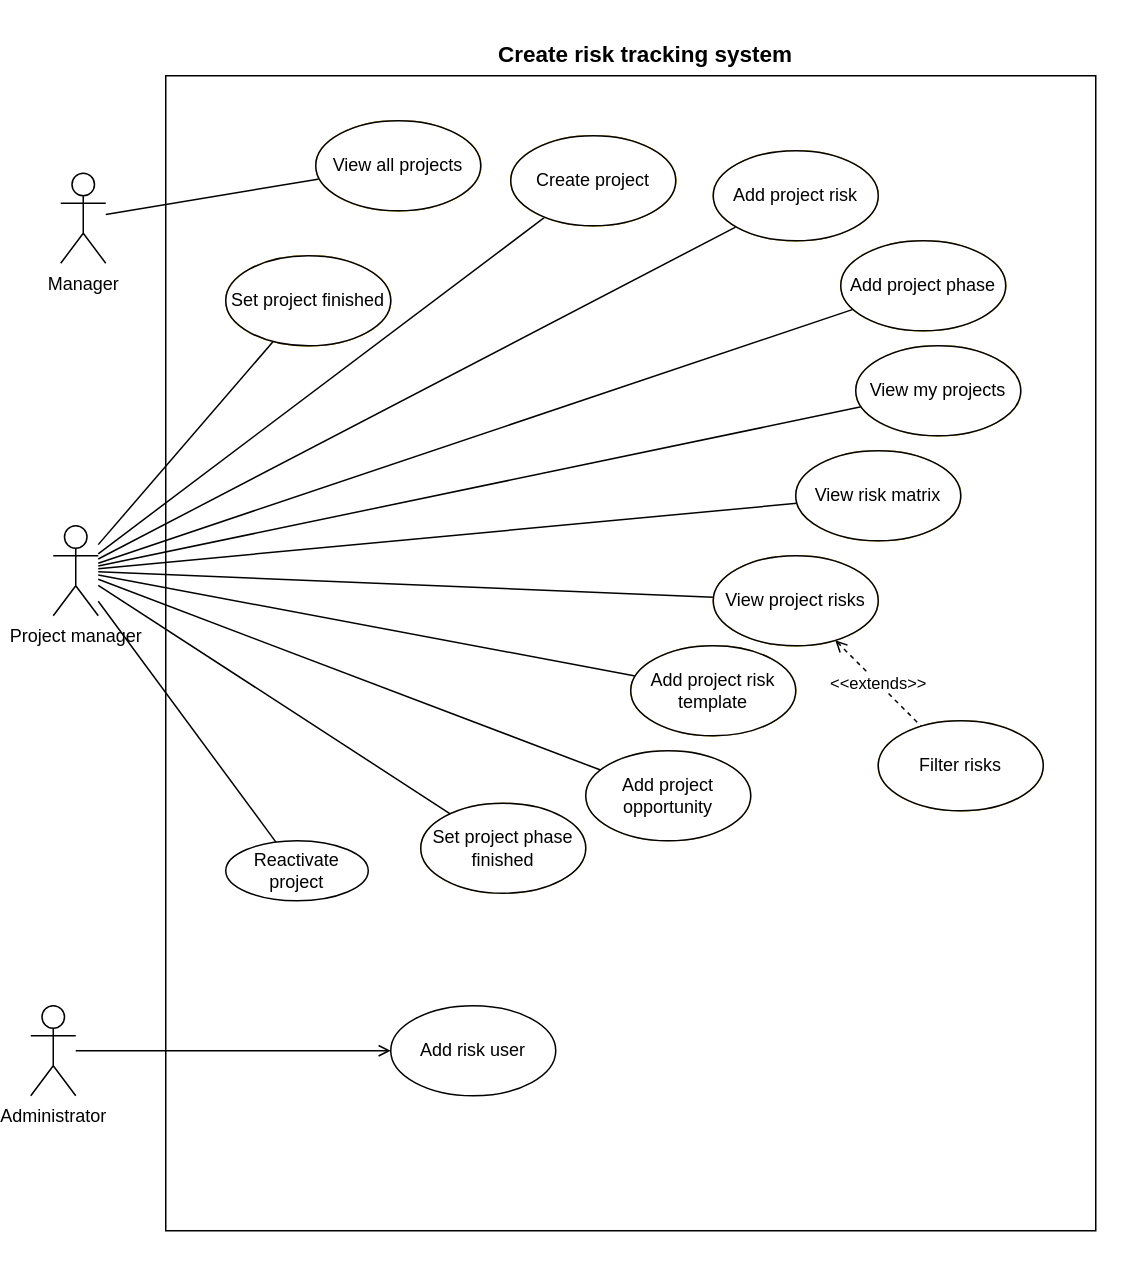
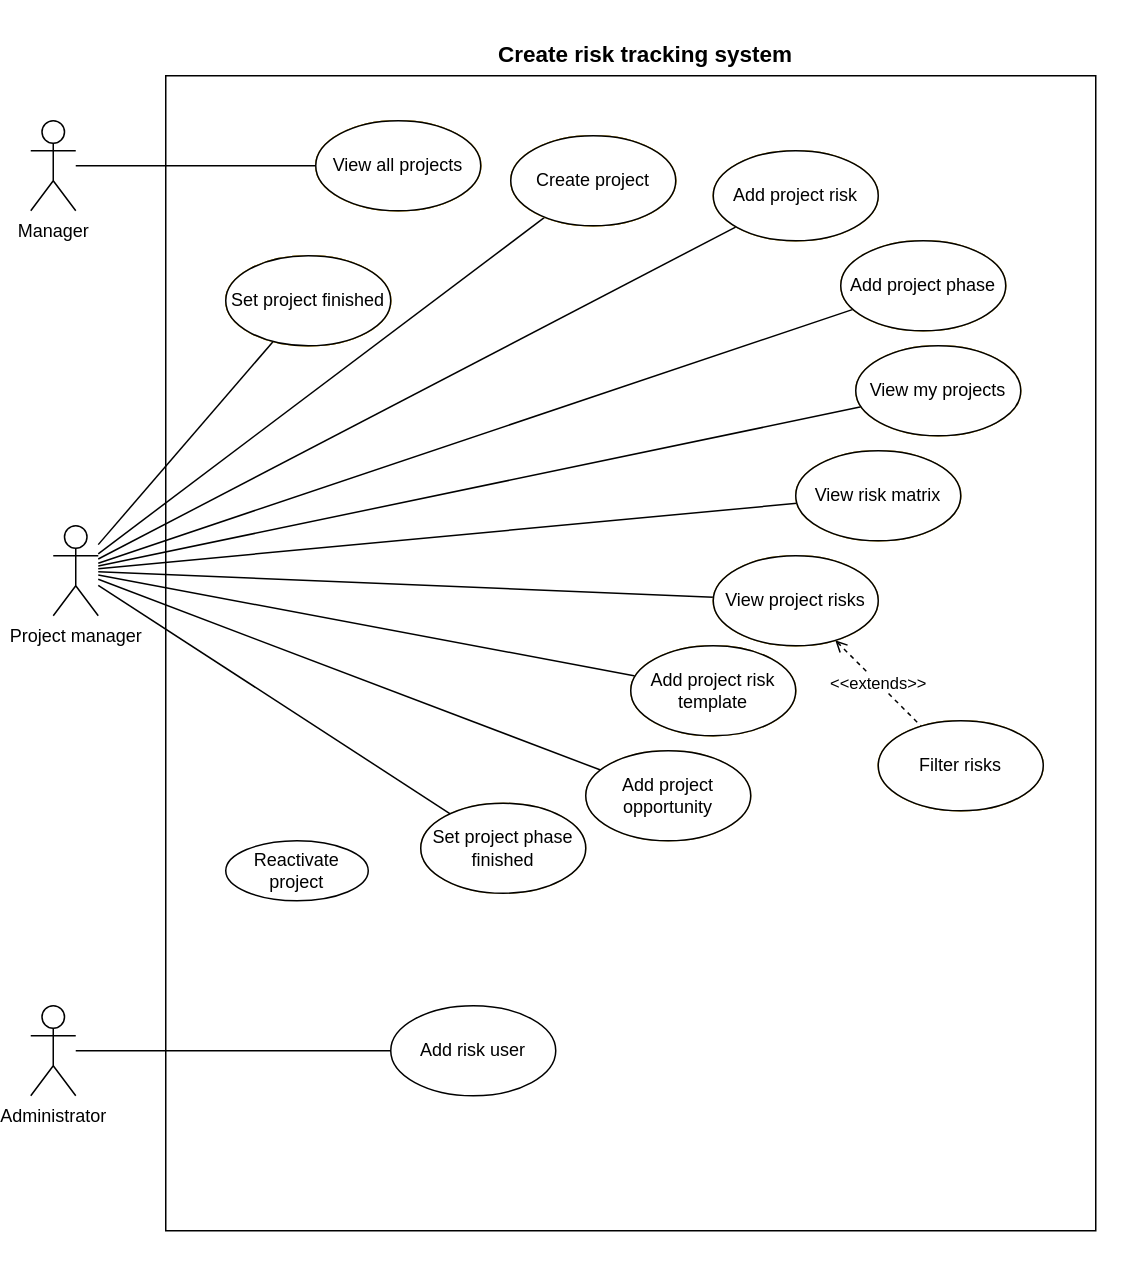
node "Manager": moved (83, 218) -> (53, 166)
edge "Project manager" -- "Reactivate project": removed
edge "Administrator" -> "Add risk user": arrowhead open -> none
